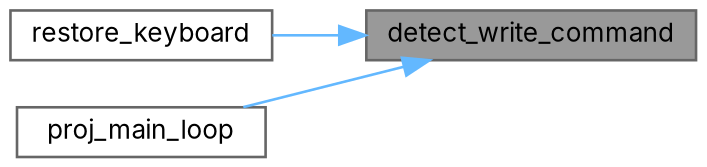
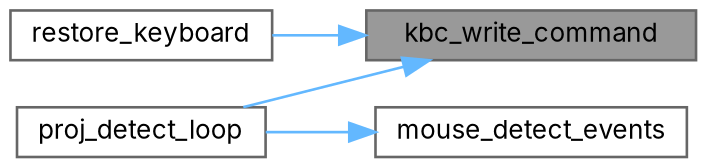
node "detect_write_command": label "detect_write_command" -> "kbc_write_command"
node "proj_main_loop": label "proj_main_loop" -> "proj_detect_loop"
node "mouse_detect_events": added
